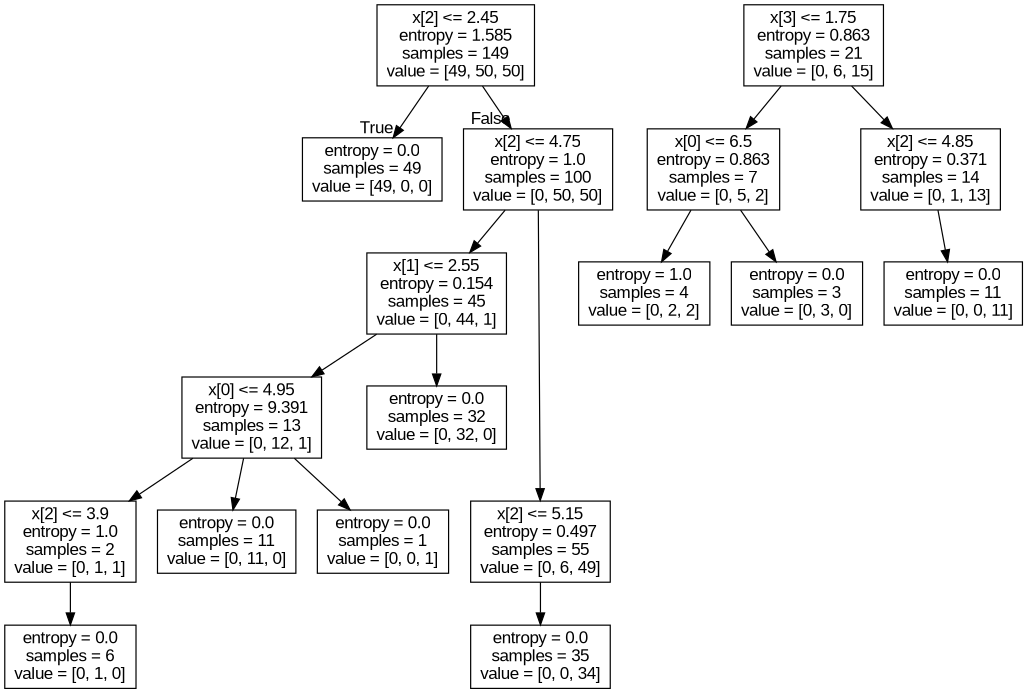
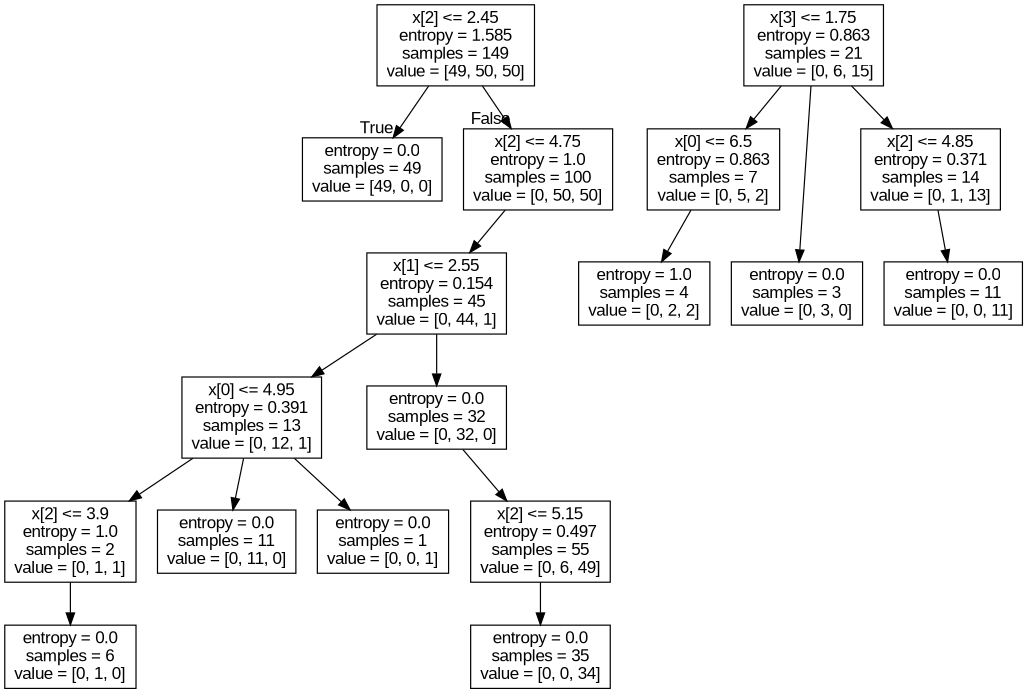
edge "x[0] <= 6.5 entropy = 0.863 samples = 7 value = [0, 5, 2]" -> "entropy = 0.0 samples = 3 value = [0, 3, 0]": now "x[3] <= 1.75 entropy = 0.863 samples = 21 value = [0, 6, 15]" -> "entropy = 0.0 samples = 3 value = [0, 3, 0]"
edge "x[2] <= 4.75 entropy = 1.0 samples = 100 value = [0, 50, 50]" -> "x[2] <= 5.15 entropy = 0.497 samples = 55 value = [0, 6, 49]": now "entropy = 0.0 samples = 32 value = [0, 32, 0]" -> "x[2] <= 5.15 entropy = 0.497 samples = 55 value = [0, 6, 49]"
node "x[0] <= 4.95 entropy = 9.391 samples = 13 value = [0, 12, 1]": label "x[0] <= 4.95 entropy = 9.391 samples = 13 value = [0, 12, 1]" -> "x[0] <= 4.95 entropy = 0.391 samples = 13 value = [0, 12, 1]"
